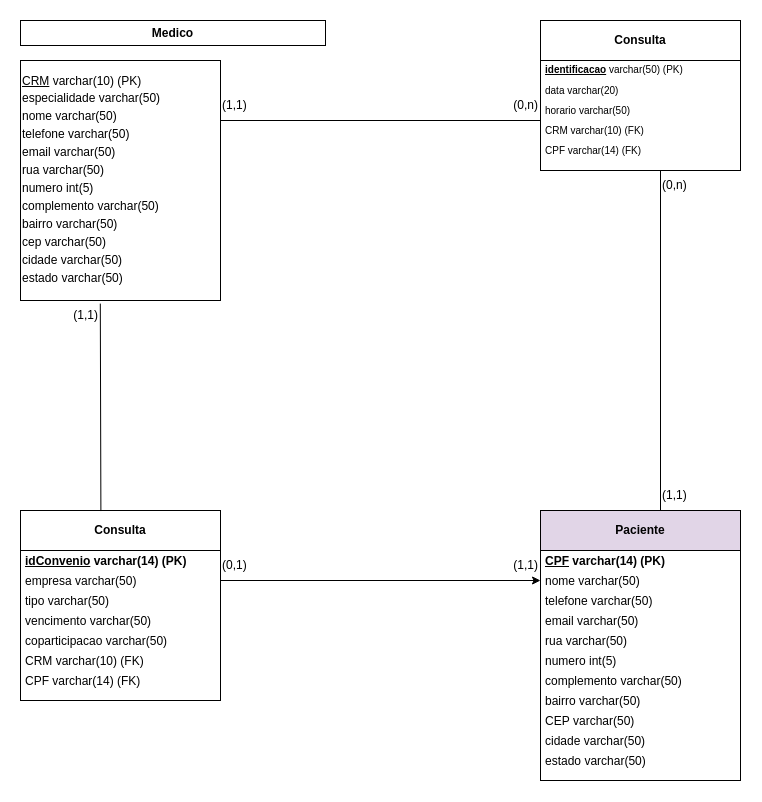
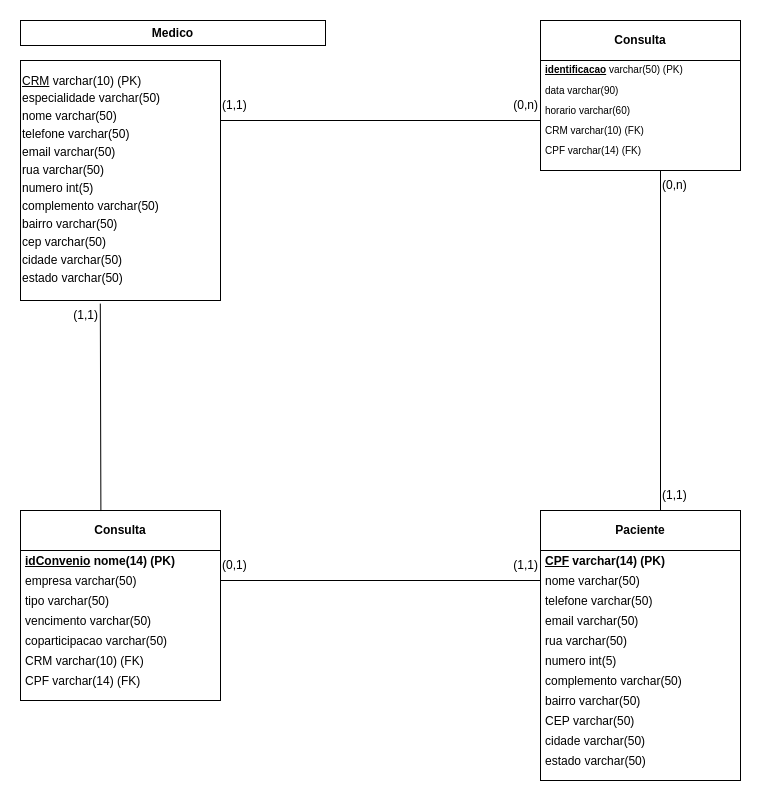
node "data varchar(20)": label "data varchar(20)" -> "data varchar(90)"
node "horario varchar(50)": label "horario varchar(50)" -> "horario varchar(60)"
node "Paciente": fillcolor #e1d5e7 -> #ffffff
node "idConvenio varchar(14) (PK)": label "idConvenio varchar(14) (PK)" -> "idConvenio nome(14) (PK)"
edge "empresa varchar(50)" -> "nome varchar(50)": arrowhead classic -> none
